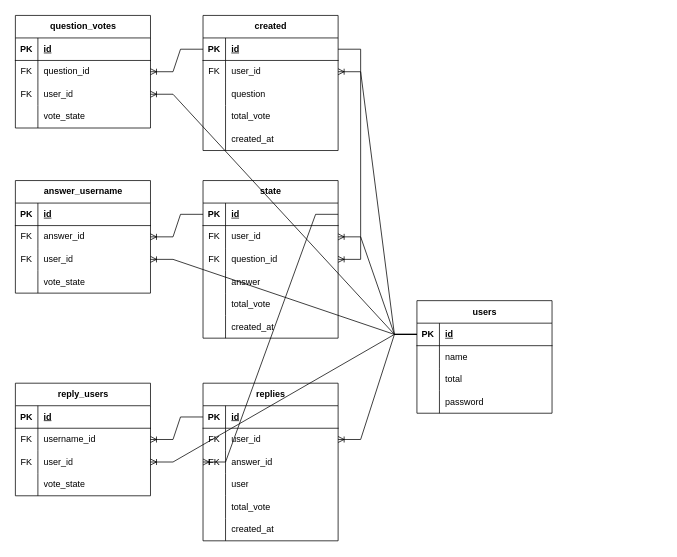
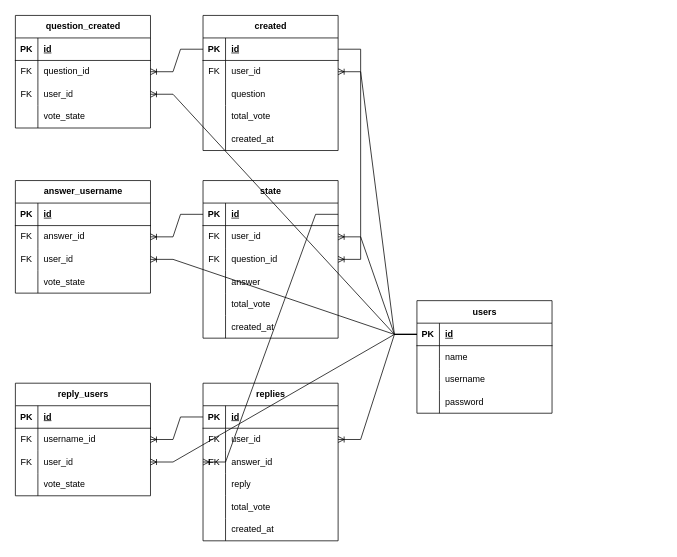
node "question_votes": label "question_votes" -> "question_created"
node "total": label "total" -> "username"
node "user": label "user" -> "reply"
